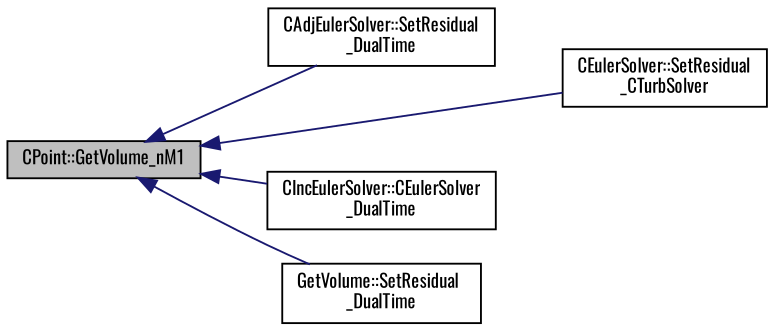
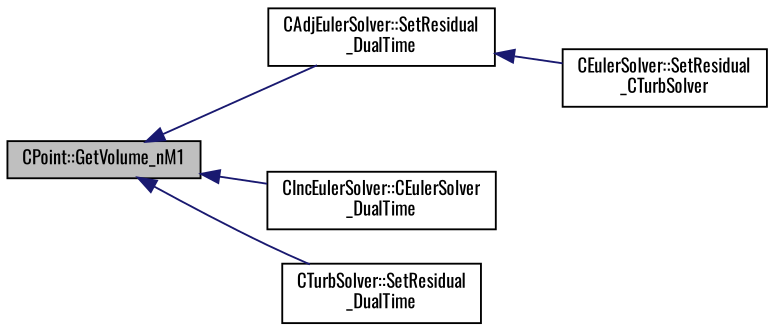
edge "CEulerSolver::SetResidual _CTurbSolver" -> "CPoint::GetVolume_nM1": now "CEulerSolver::SetResidual _CTurbSolver" -> "CAdjEulerSolver::SetResidual _DualTime"
node "GetVolume::SetResidual _DualTime": label "GetVolume::SetResidual _DualTime" -> "CTurbSolver::SetResidual _DualTime"
